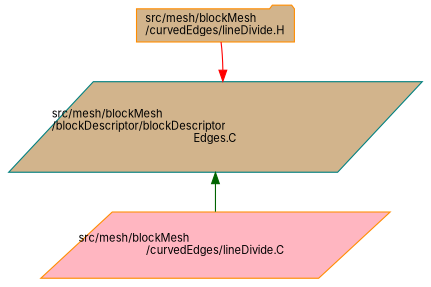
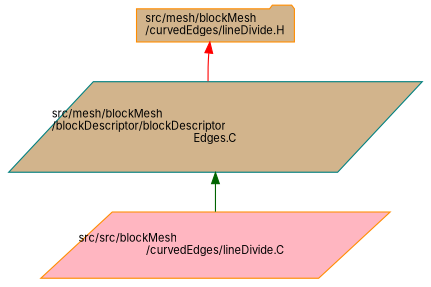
edge "src/mesh/blockMesh /curvedEdges/lineDivide.H" -> "src/mesh/blockMesh /blockDescriptor/blockDescriptor Edges.C": reversed
node "src/mesh/blockMesh /curvedEdges/lineDivide.C": label "src/mesh/blockMesh /curvedEdges/lineDivide.C" -> "src/src/blockMesh /curvedEdges/lineDivide.C"
